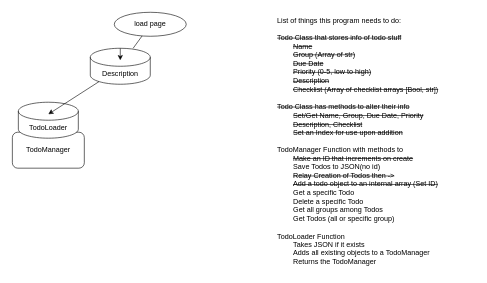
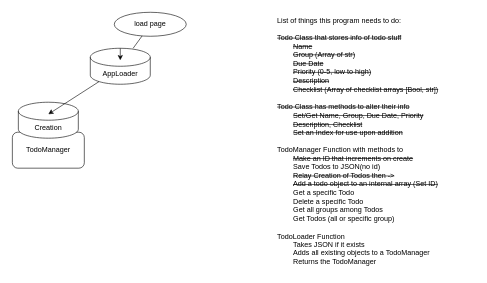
node "Description": label "Description" -> "AppLoader"
node "TodoLoader": label "TodoLoader" -> "Creation"
